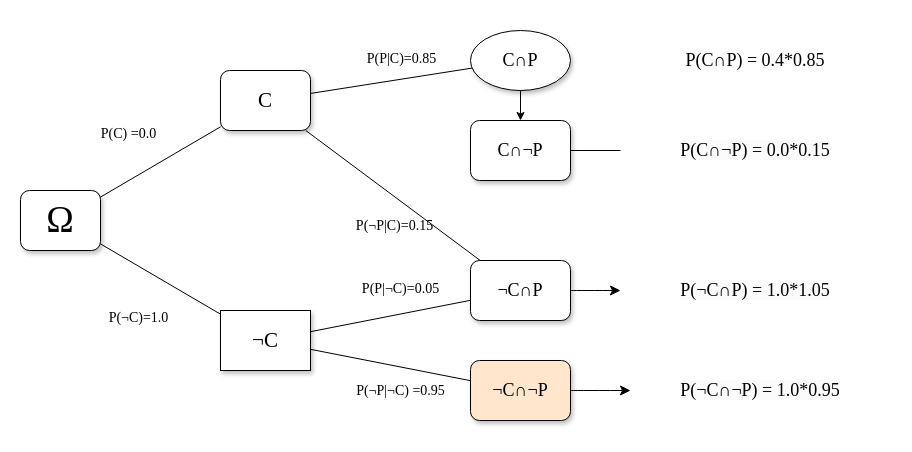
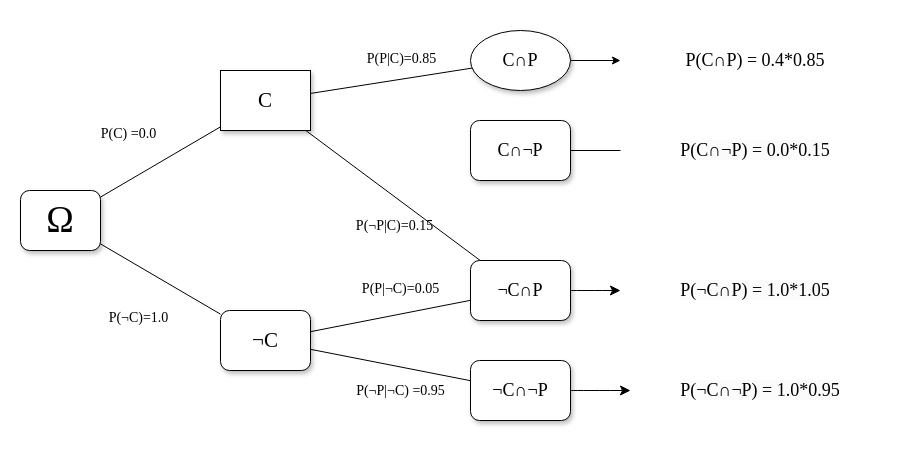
node "C": shape rounded rectangle -> rectangle
edge "C∩P" -> "C∩¬P": now "C∩P" -> "P(C∩P) = 0.4*0.85"
node "¬C": shape rectangle -> rounded rectangle
node "¬C∩¬P": fillcolor #ffe6cc -> #ffffff
